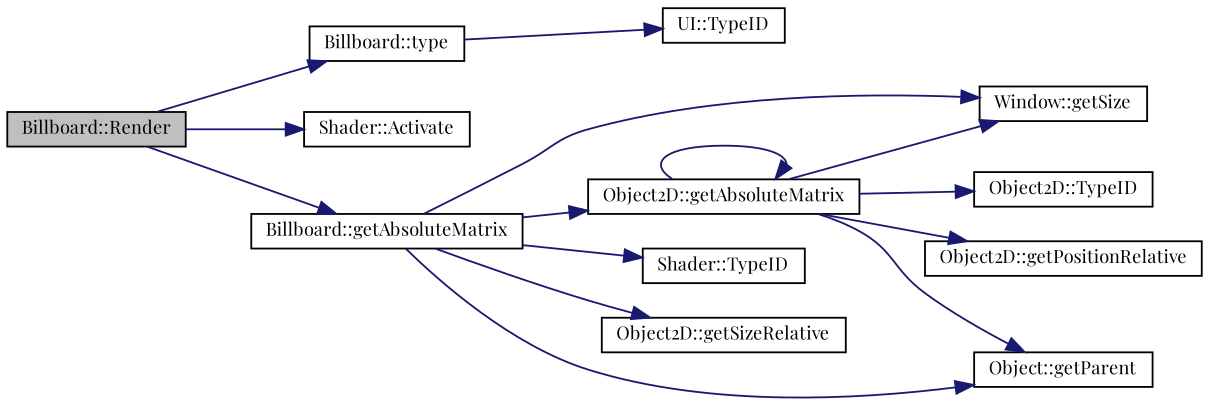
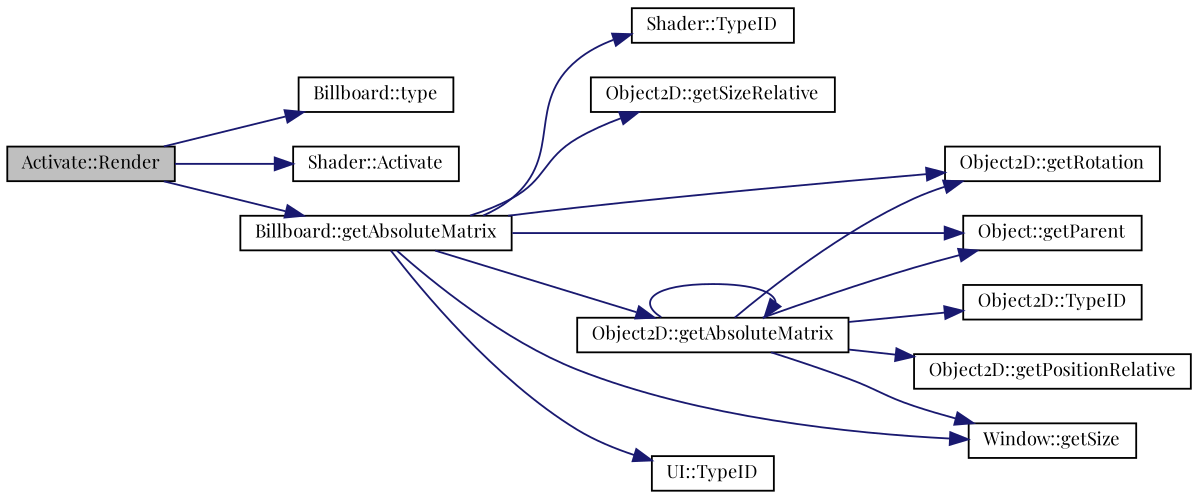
edge "Billboard::type" -> "UI::TypeID": now "Billboard::getAbsoluteMatrix" -> "UI::TypeID"
node "Billboard::Render": label "Billboard::Render" -> "Activate::Render"
node "Object2D::getRotation": added
